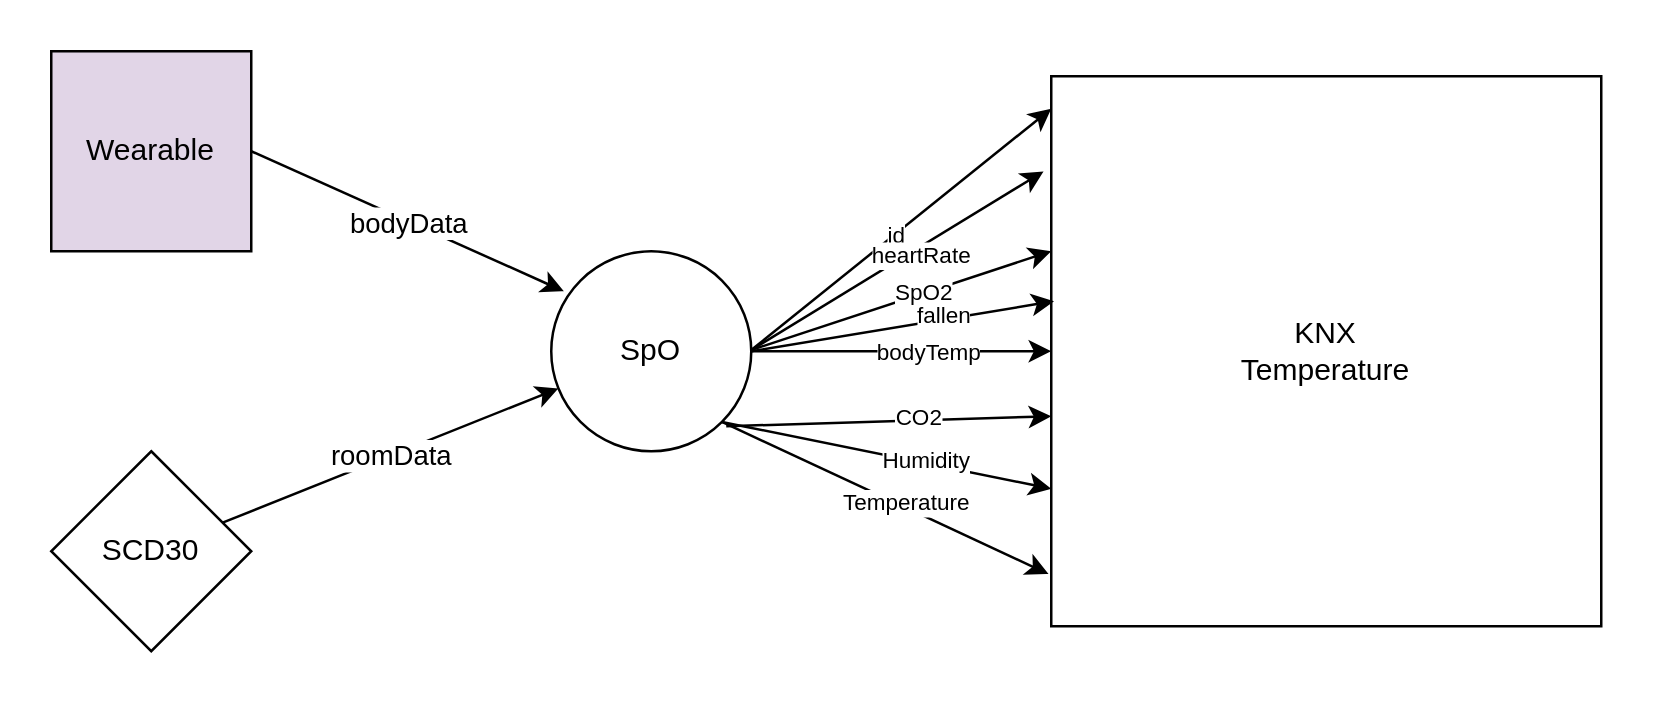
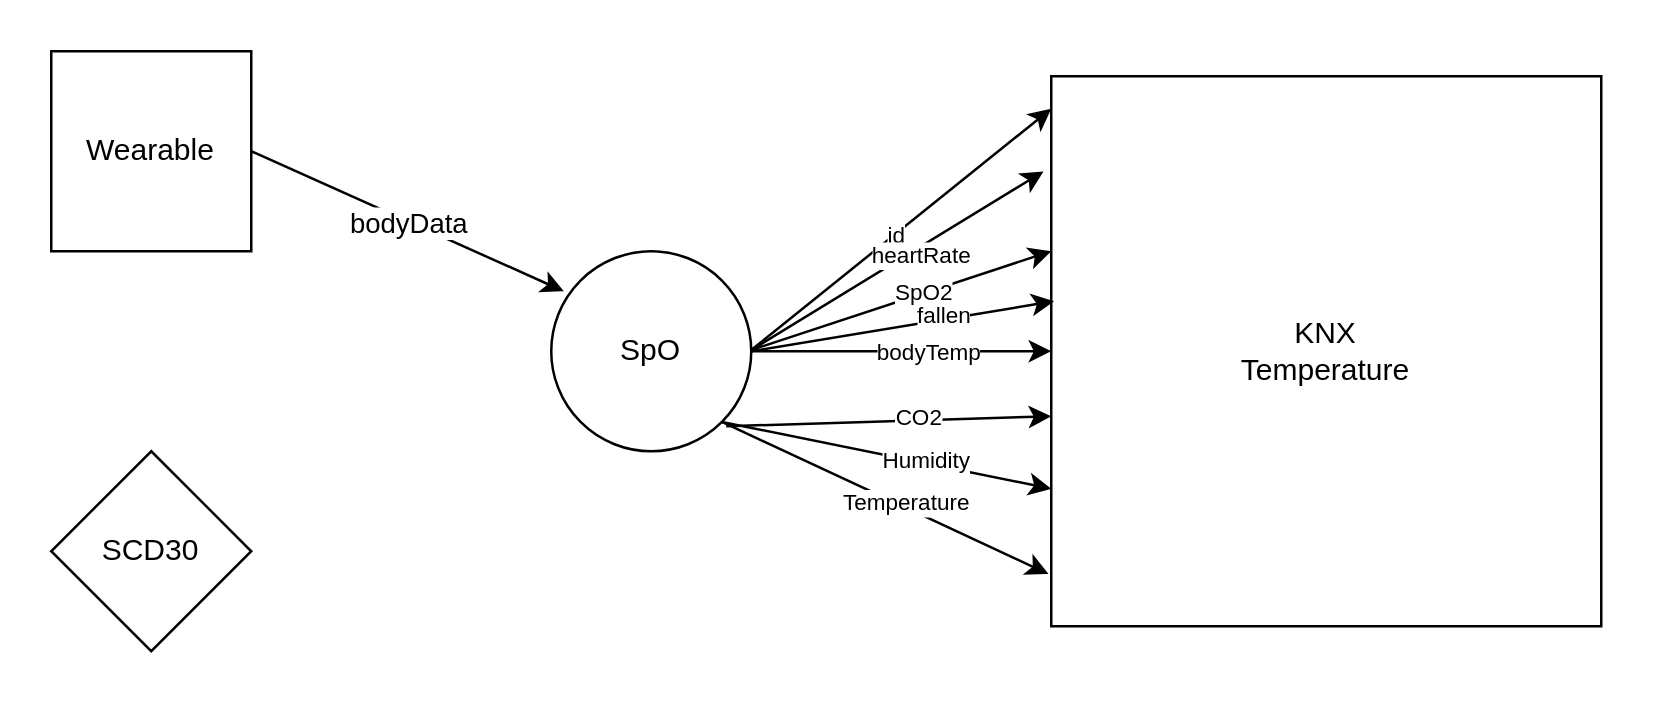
node "Wearable": fillcolor #e1d5e7 -> #ffffff
edge "SCD30" -> "SpO": removed, label "roomData"
